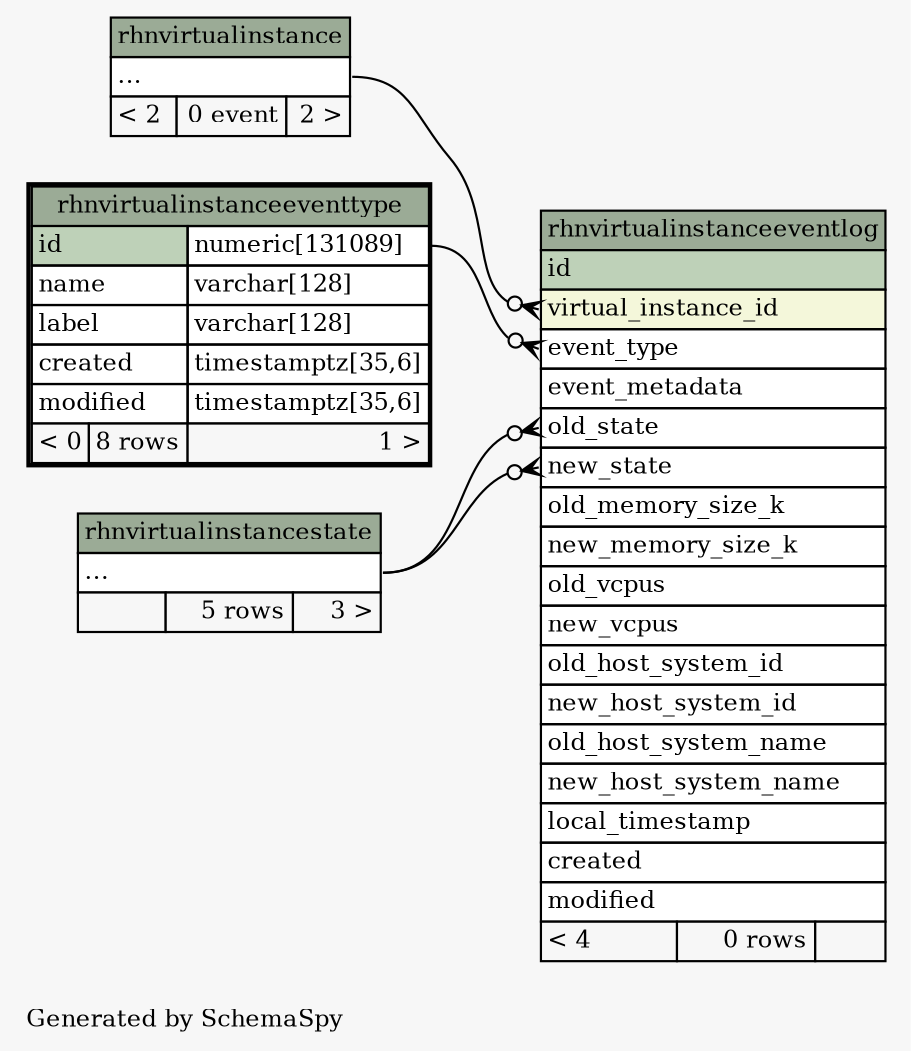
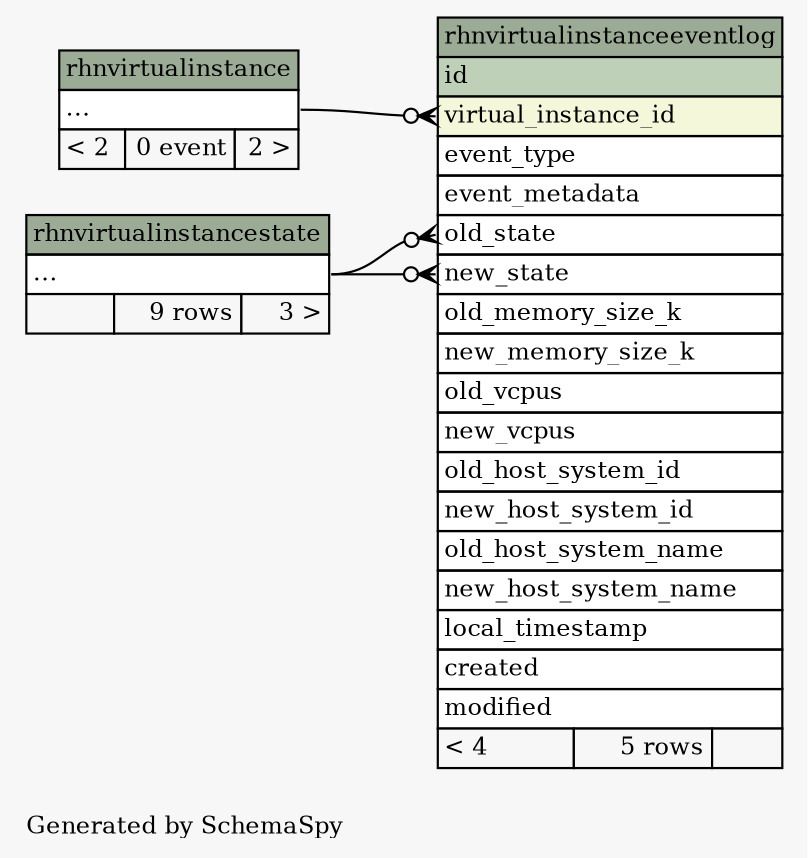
node "rhnvirtualinstanceeventtype": removed
node "rhnvirtualinstancestate": text "5 rows" -> "9 rows"
node "rhnvirtualinstanceeventlog": text "0 rows" -> "5 rows"
